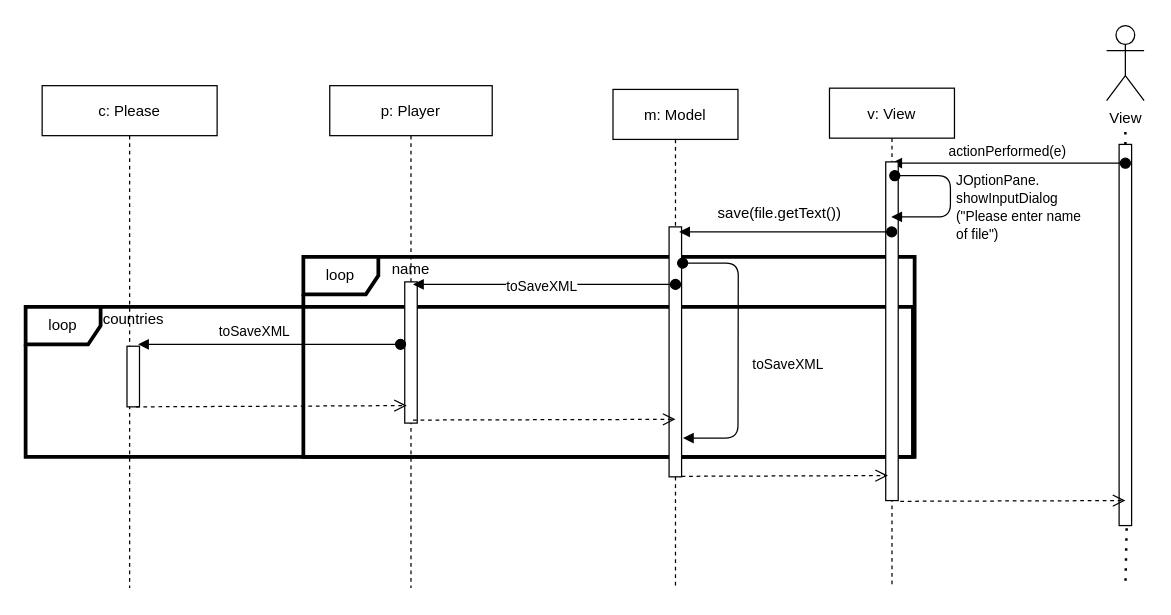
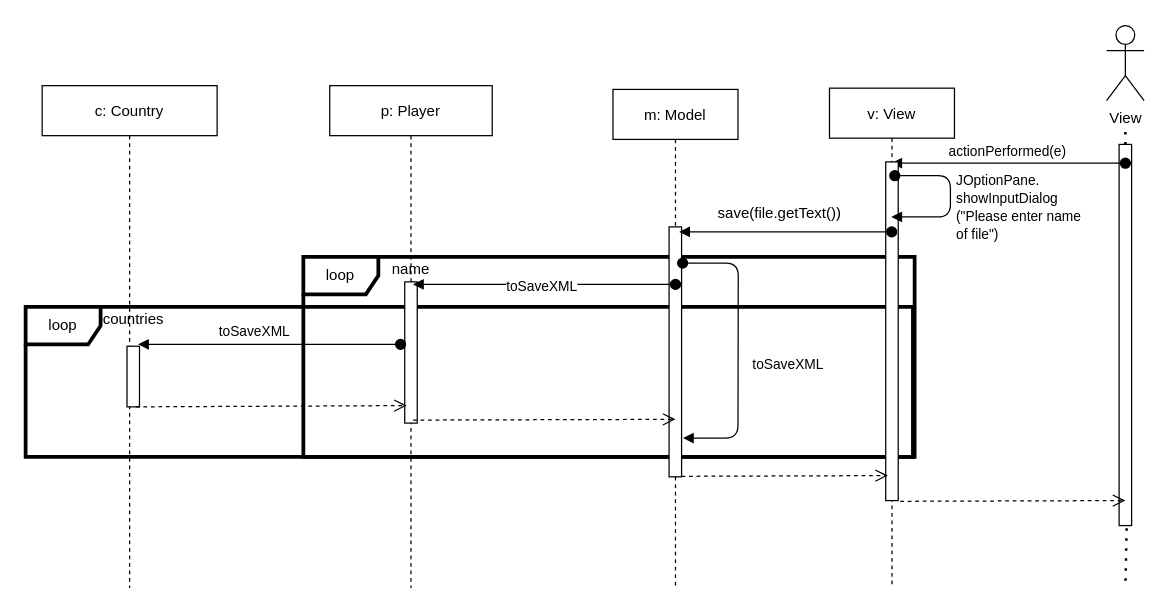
node "c: Please": label "c: Please" -> "c: Country"
